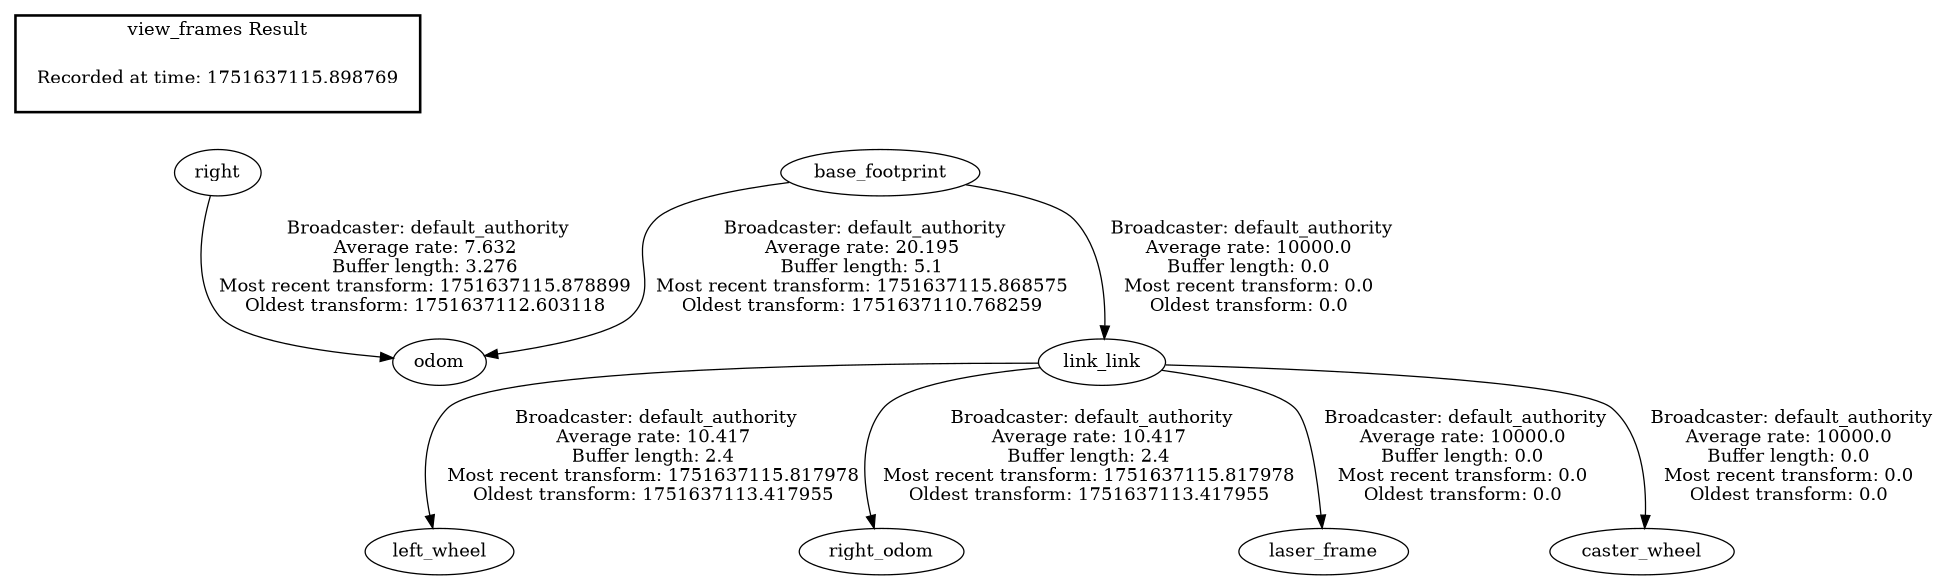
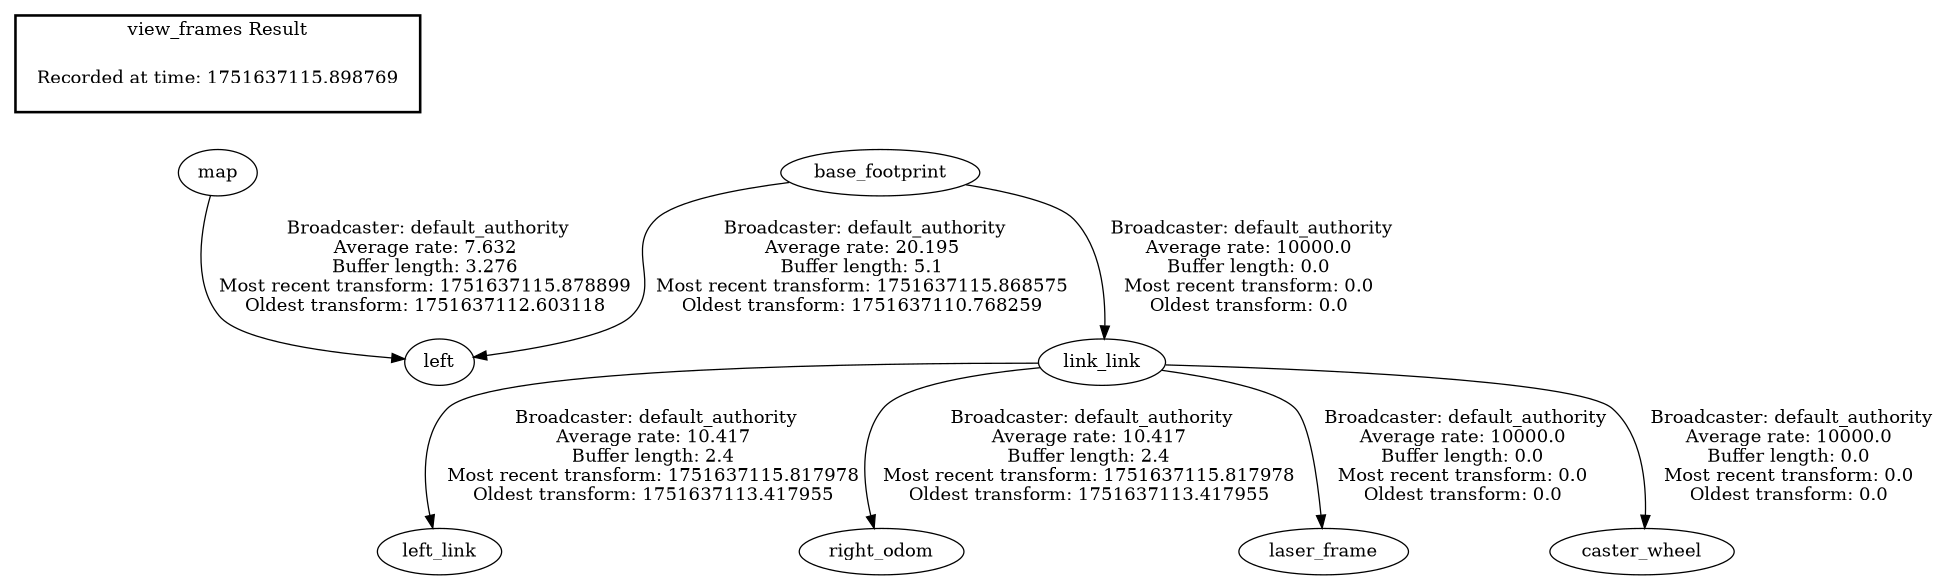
node "right": label "right" -> "map"
node "odom": label "odom" -> "left"
node "left_wheel": label "left_wheel" -> "left_link"
